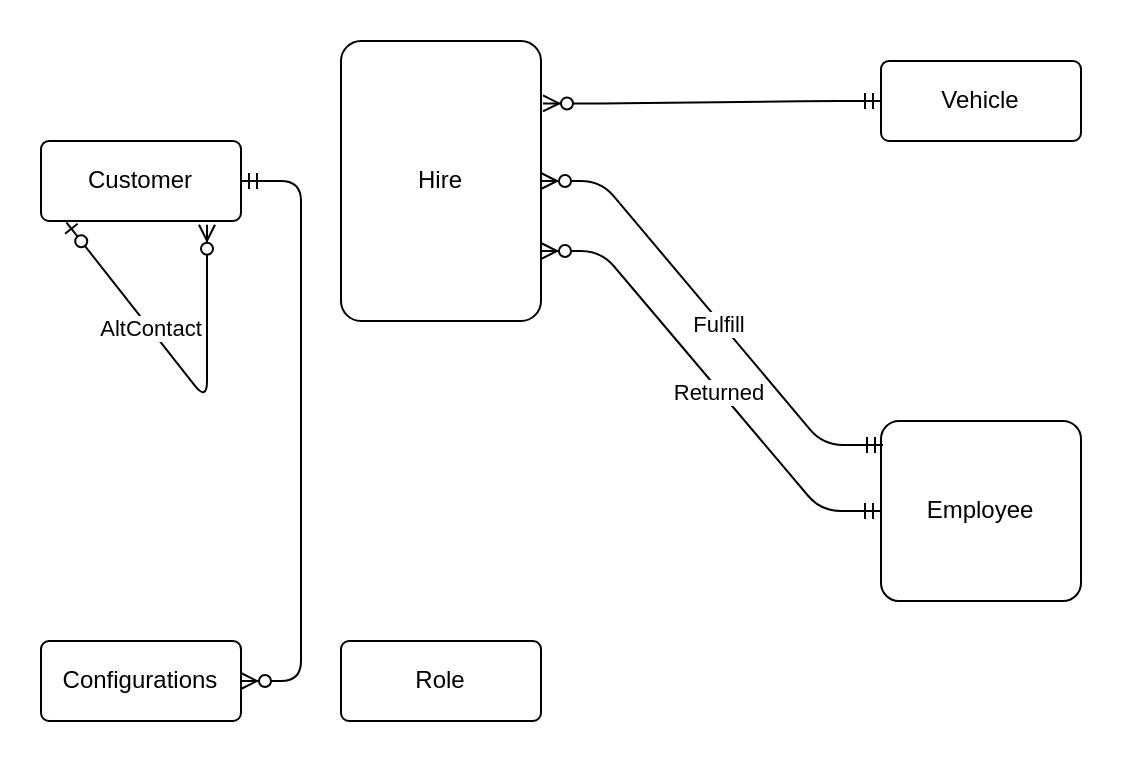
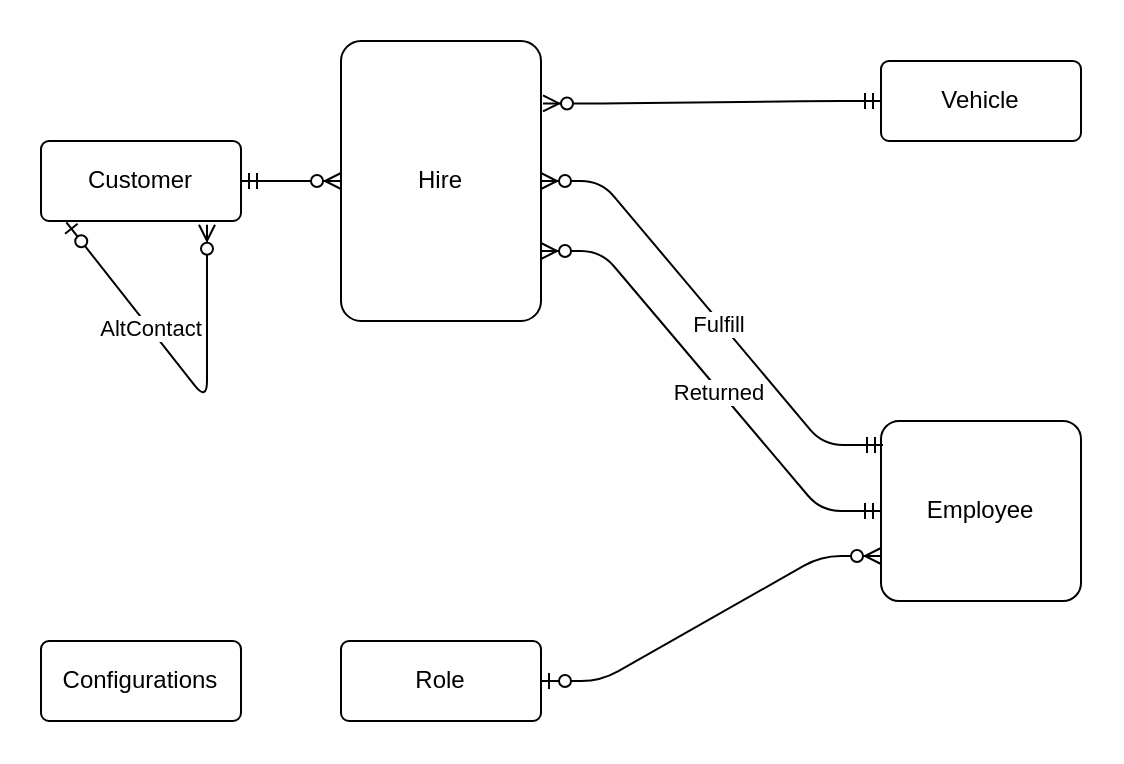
edge "Customer" -- "Configurations": now "Customer" -- "Hire"
edge "Employee" -- "Role": added
